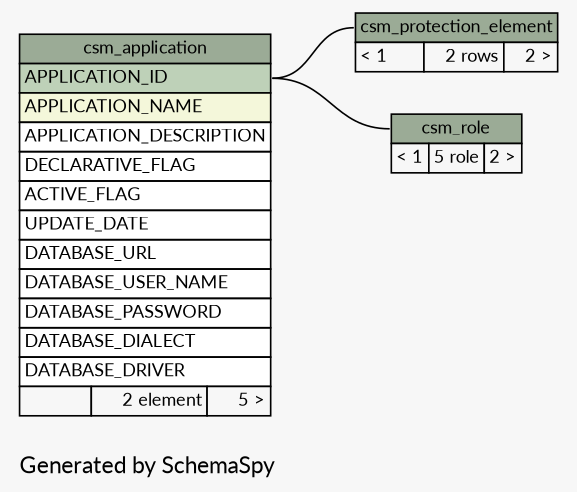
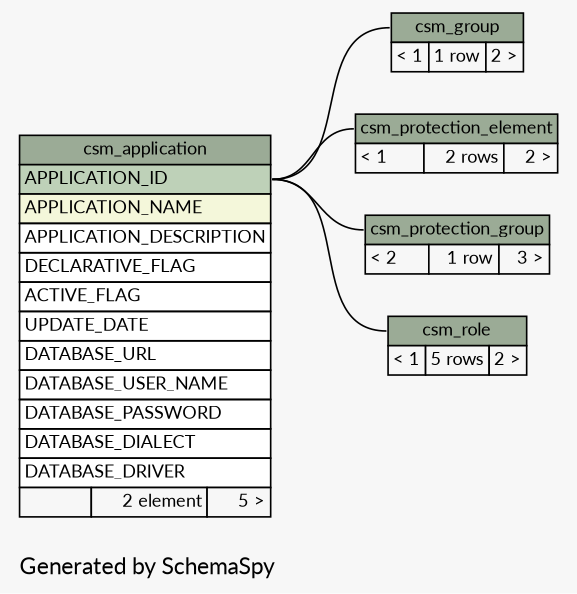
node "csm_group": added
node "csm_role": text "5 role" -> "5 rows"
node "csm_protection_group": added
